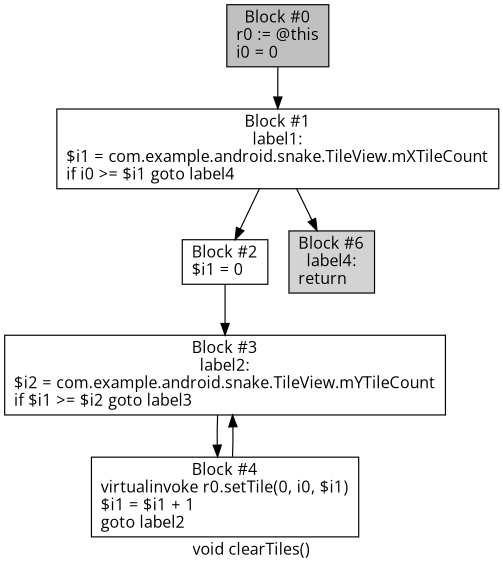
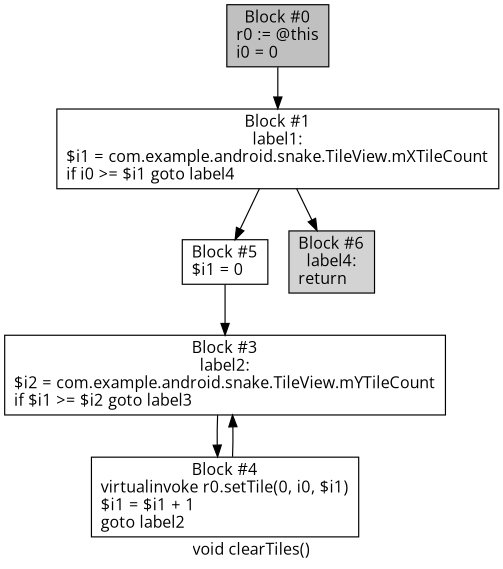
node "Block #2 $i1 = 0": label "Block #2 $i1 = 0" -> "Block #5 $i1 = 0"
